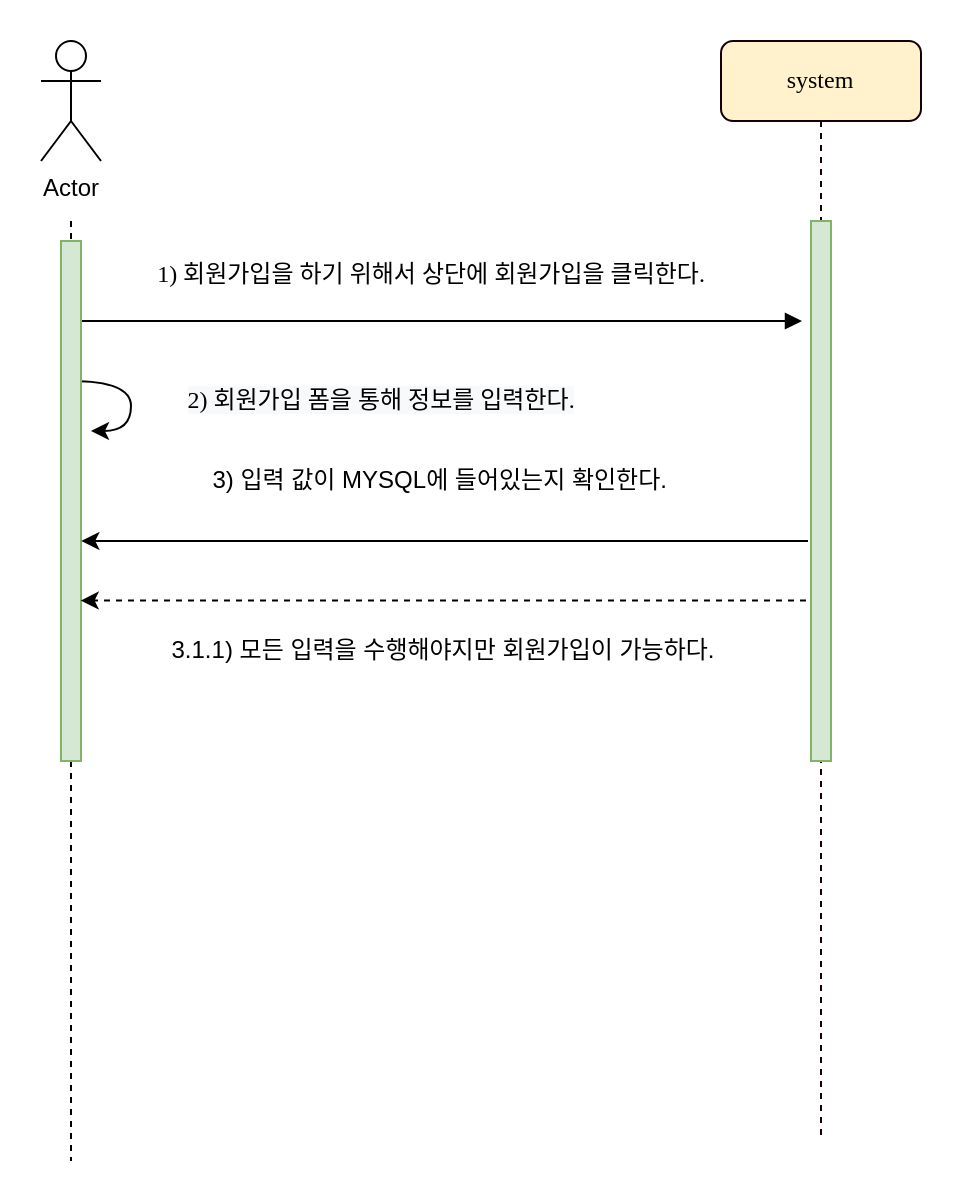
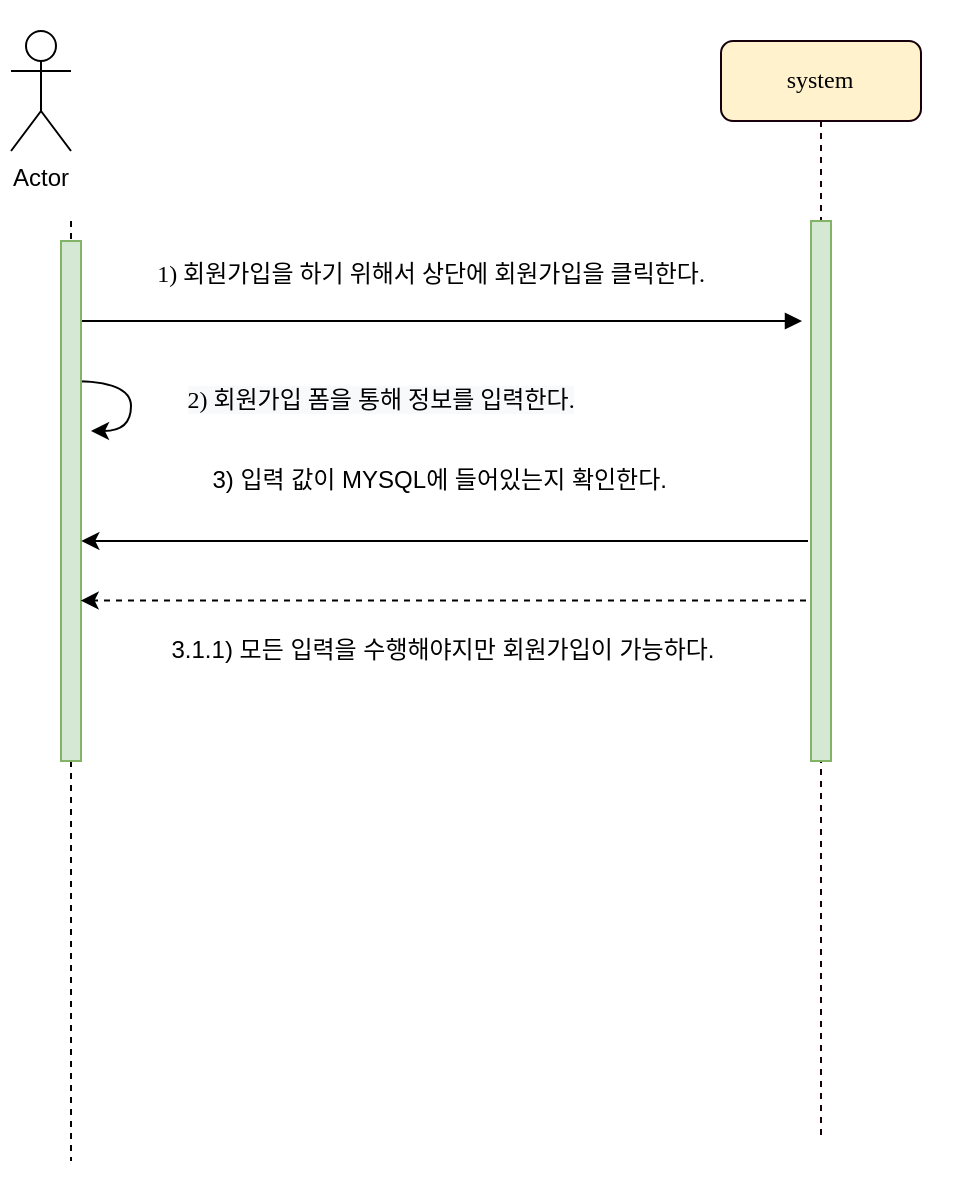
node "Actor": moved (71, 101) -> (41, 91)
